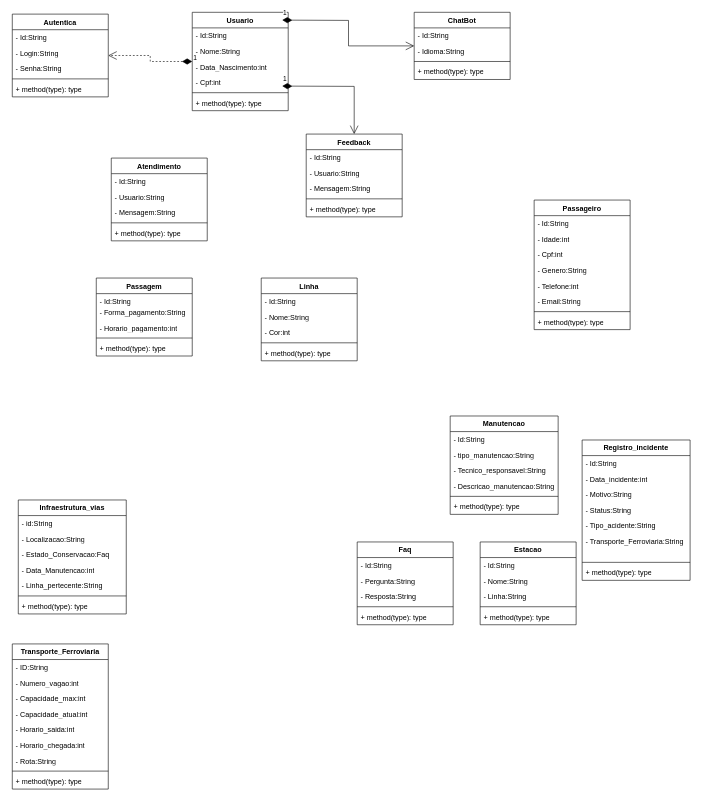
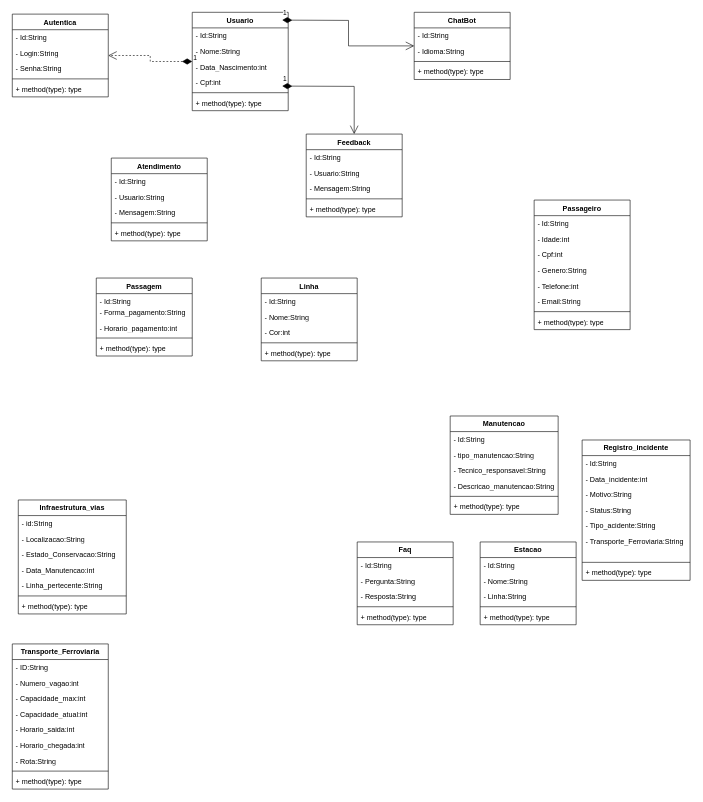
node "- Estado_Conservacao:Faq": label "- Estado_Conservacao:Faq" -> "- Estado_Conservacao:String"
